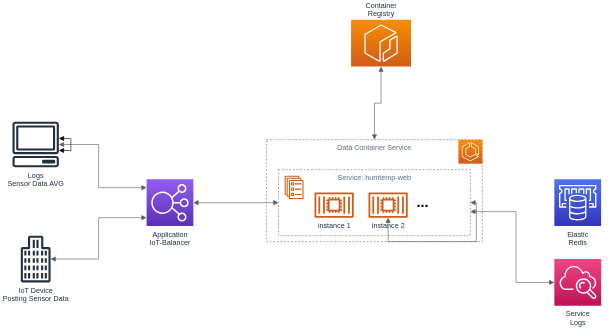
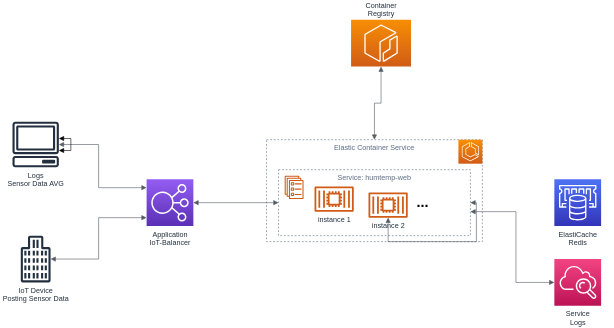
node "Data Container Service": label "Data Container Service" -> "Elastic Container Service"
node "instance 1": moved (334, 205) -> (334, 199)
node "Elastic Redis": label "Elastic Redis" -> "ElastiCache Redis"
